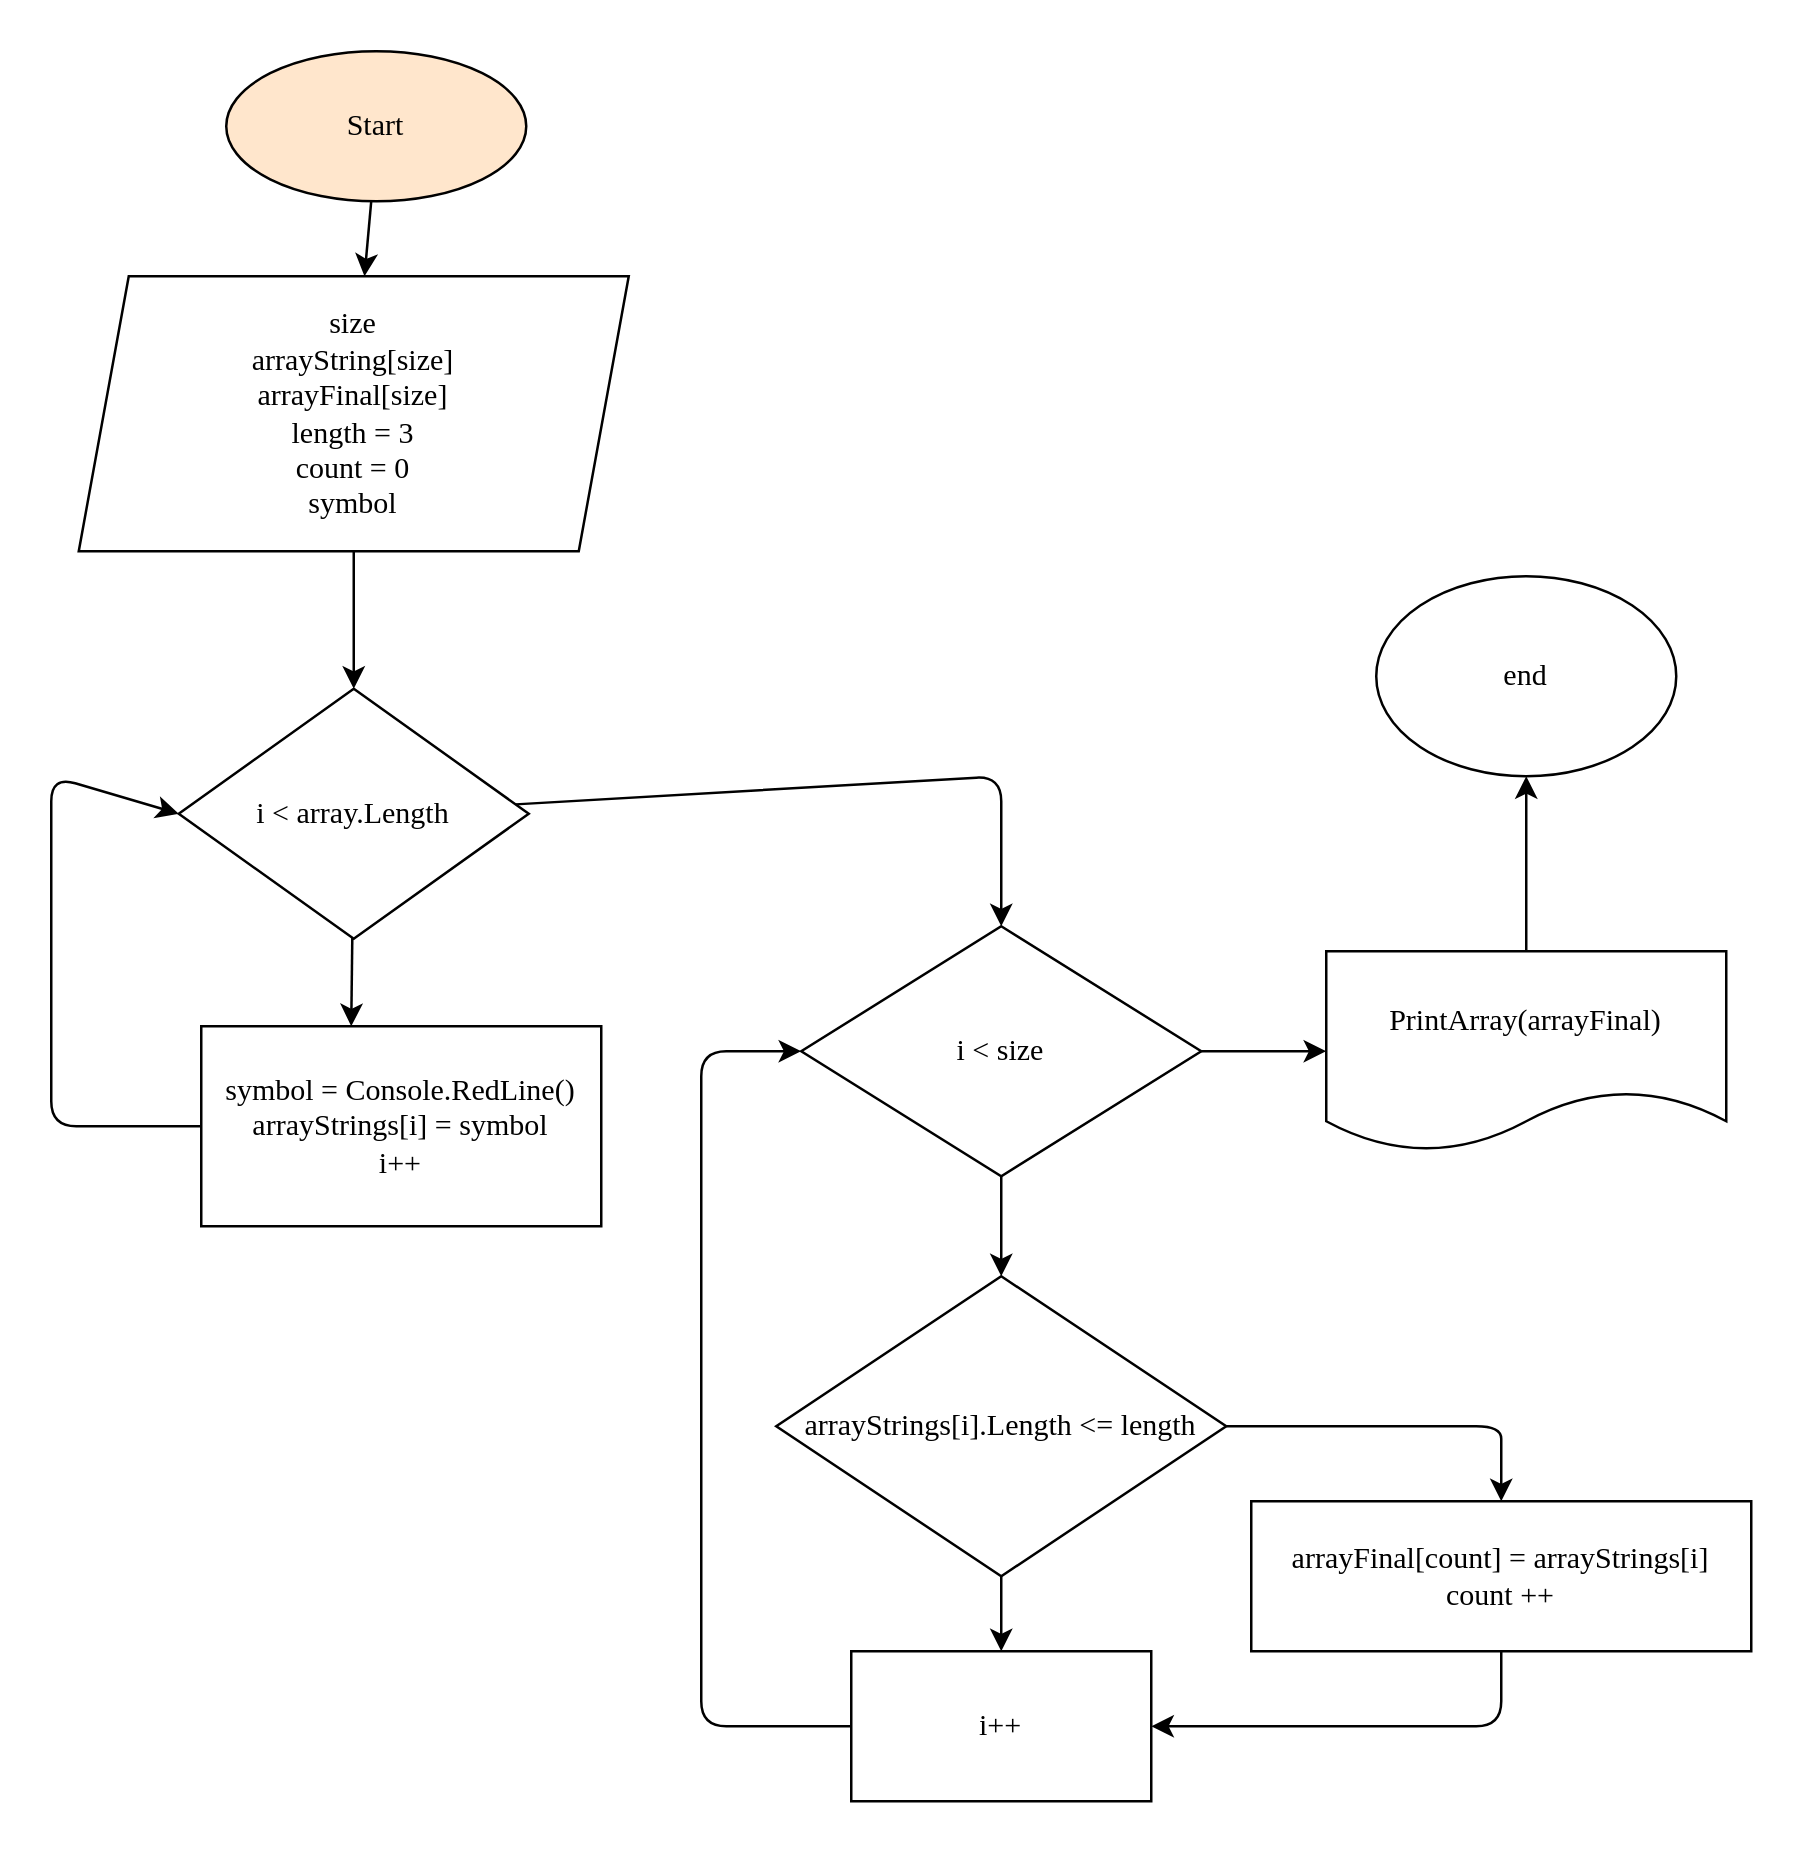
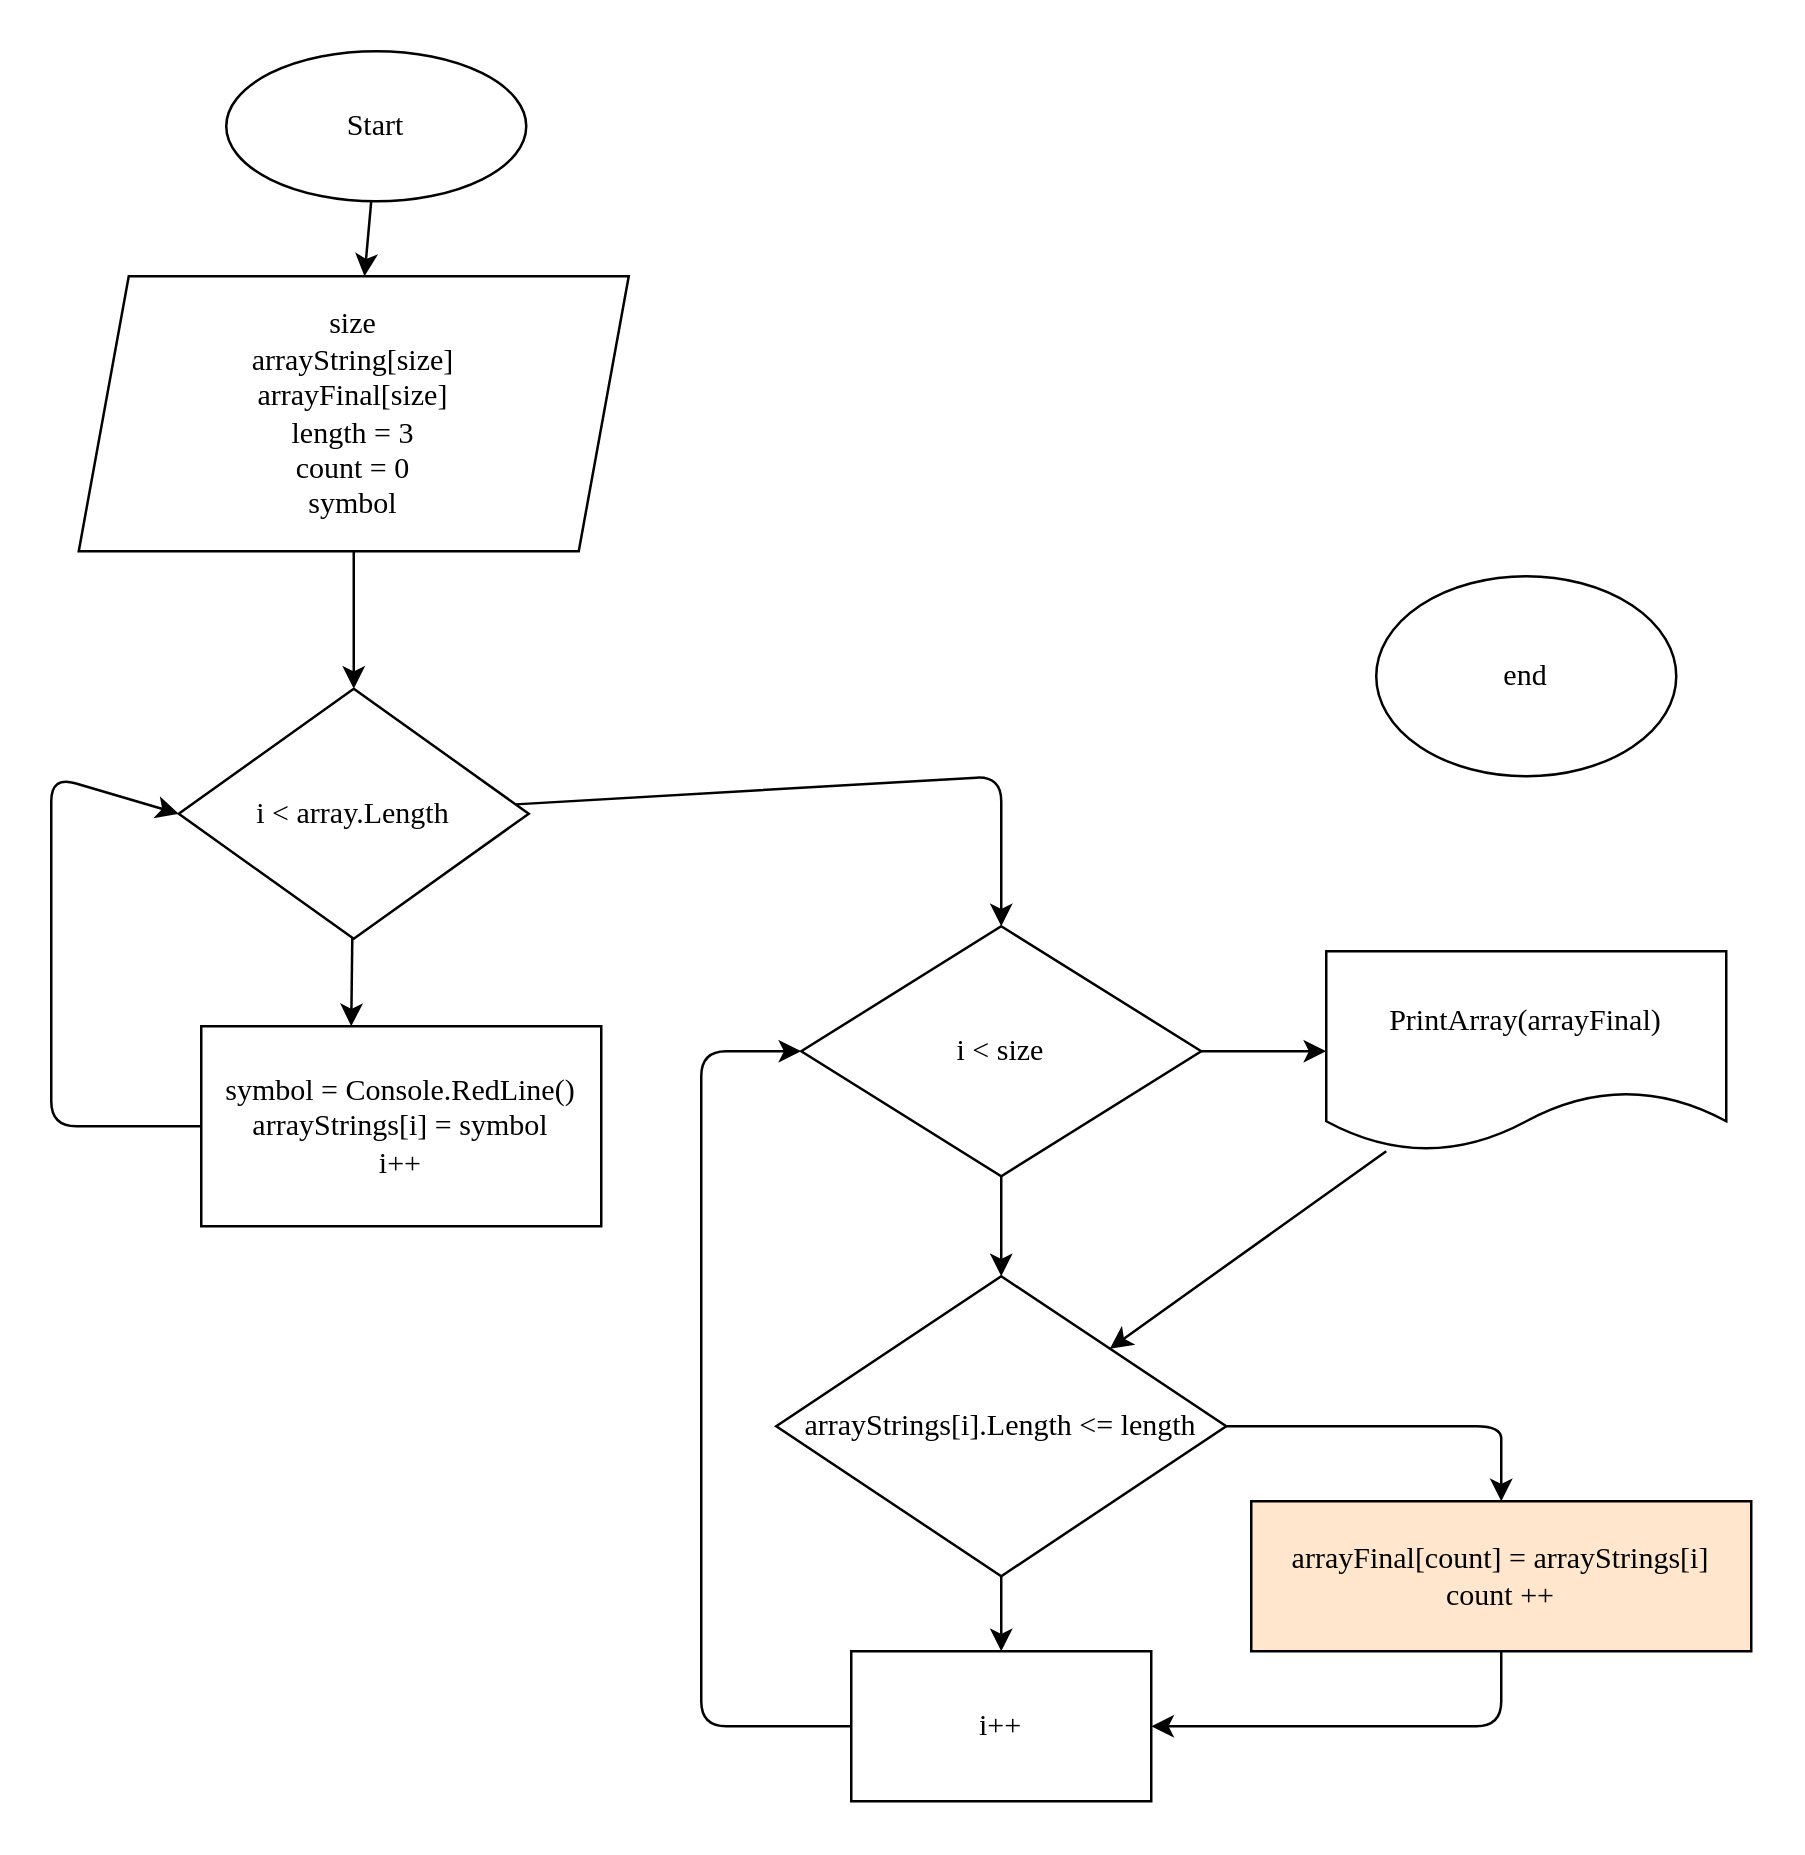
node "Start": fillcolor #ffe6cc -> #ffffff
edge "PrintArray(arrayFinal)" -> "end": now "PrintArray(arrayFinal)" -> "arrayStrings[i].Length <= length"
node "arrayFinal[count] = arrayStrings[i] count ++": fillcolor #ffffff -> #ffe6cc
